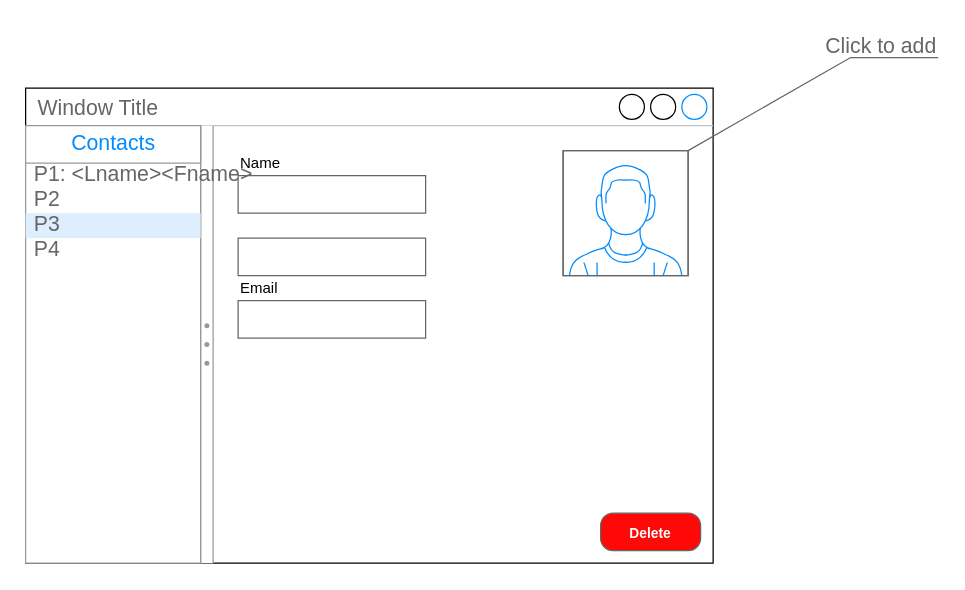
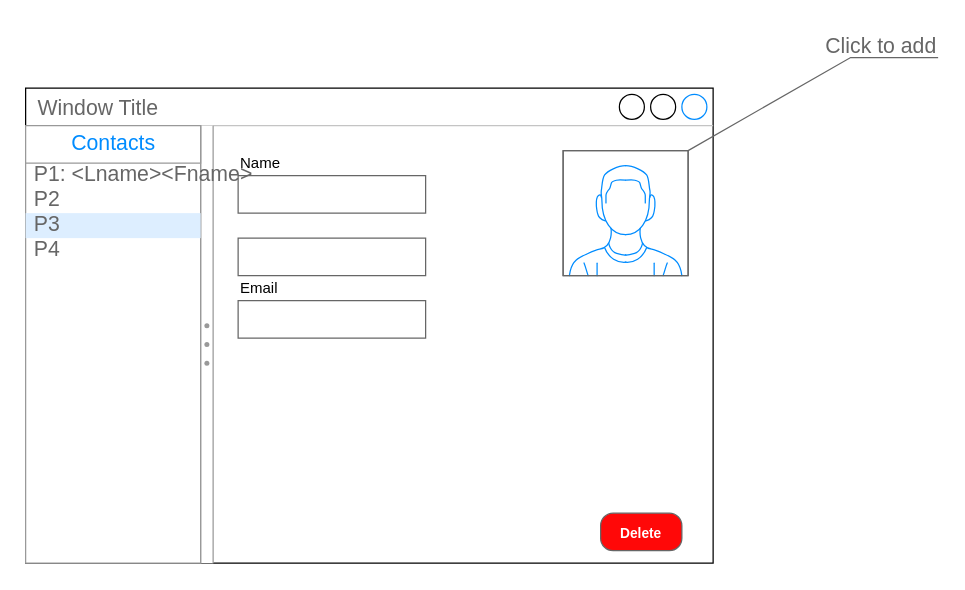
node "Delete": size 100x38 -> 81x38
